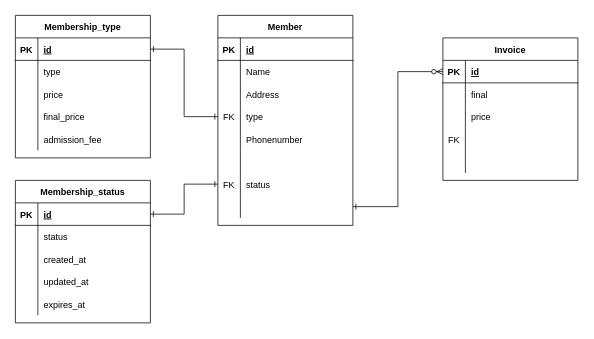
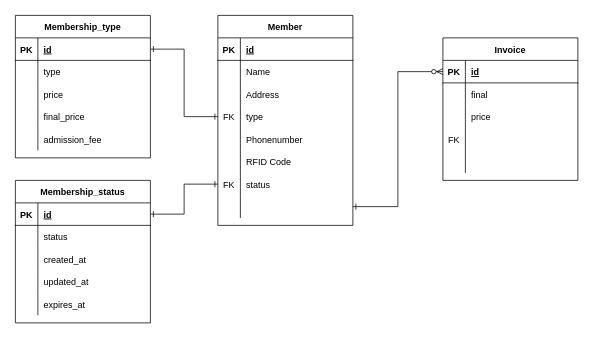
node "RFID Code": added
